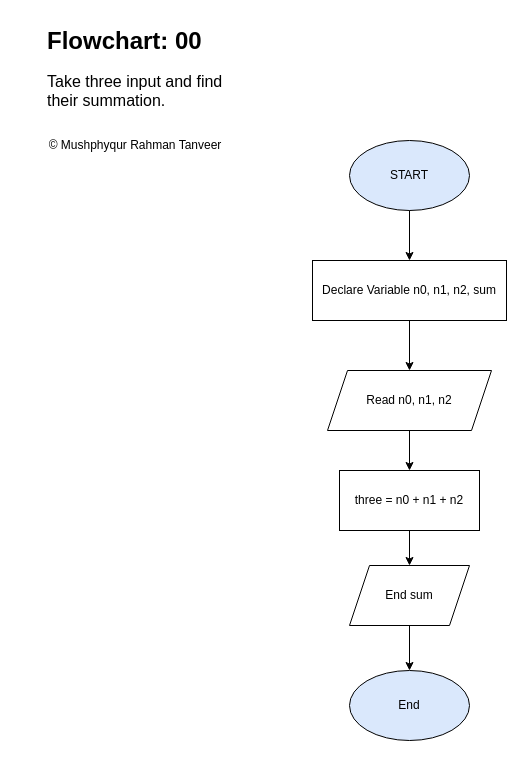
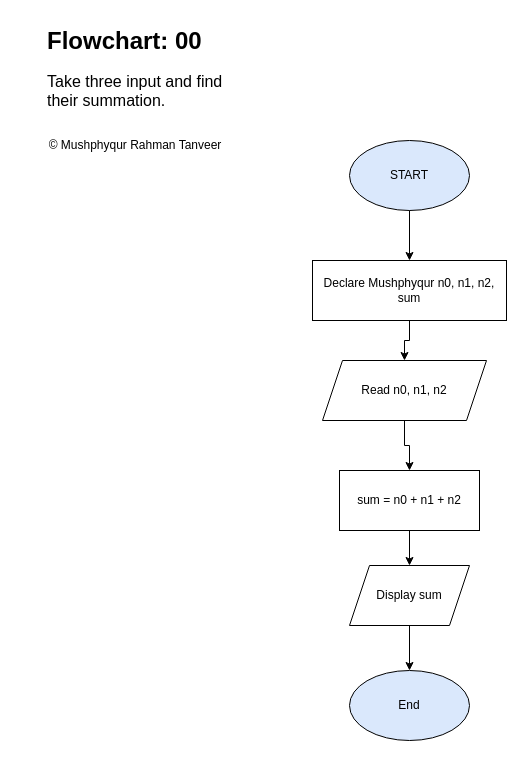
node "Declare Variable n0, n1, n2, sum": label "Declare Variable n0, n1, n2, sum" -> "Declare Mushphyqur n0, n1, n2, sum"
node "Read n0, n1, n2": moved (410, 401) -> (405, 391)
node "three = n0 + n1 + n2": label "three = n0 + n1 + n2" -> "sum = n0 + n1 + n2"
node "End sum": label "End sum" -> "Display sum"
